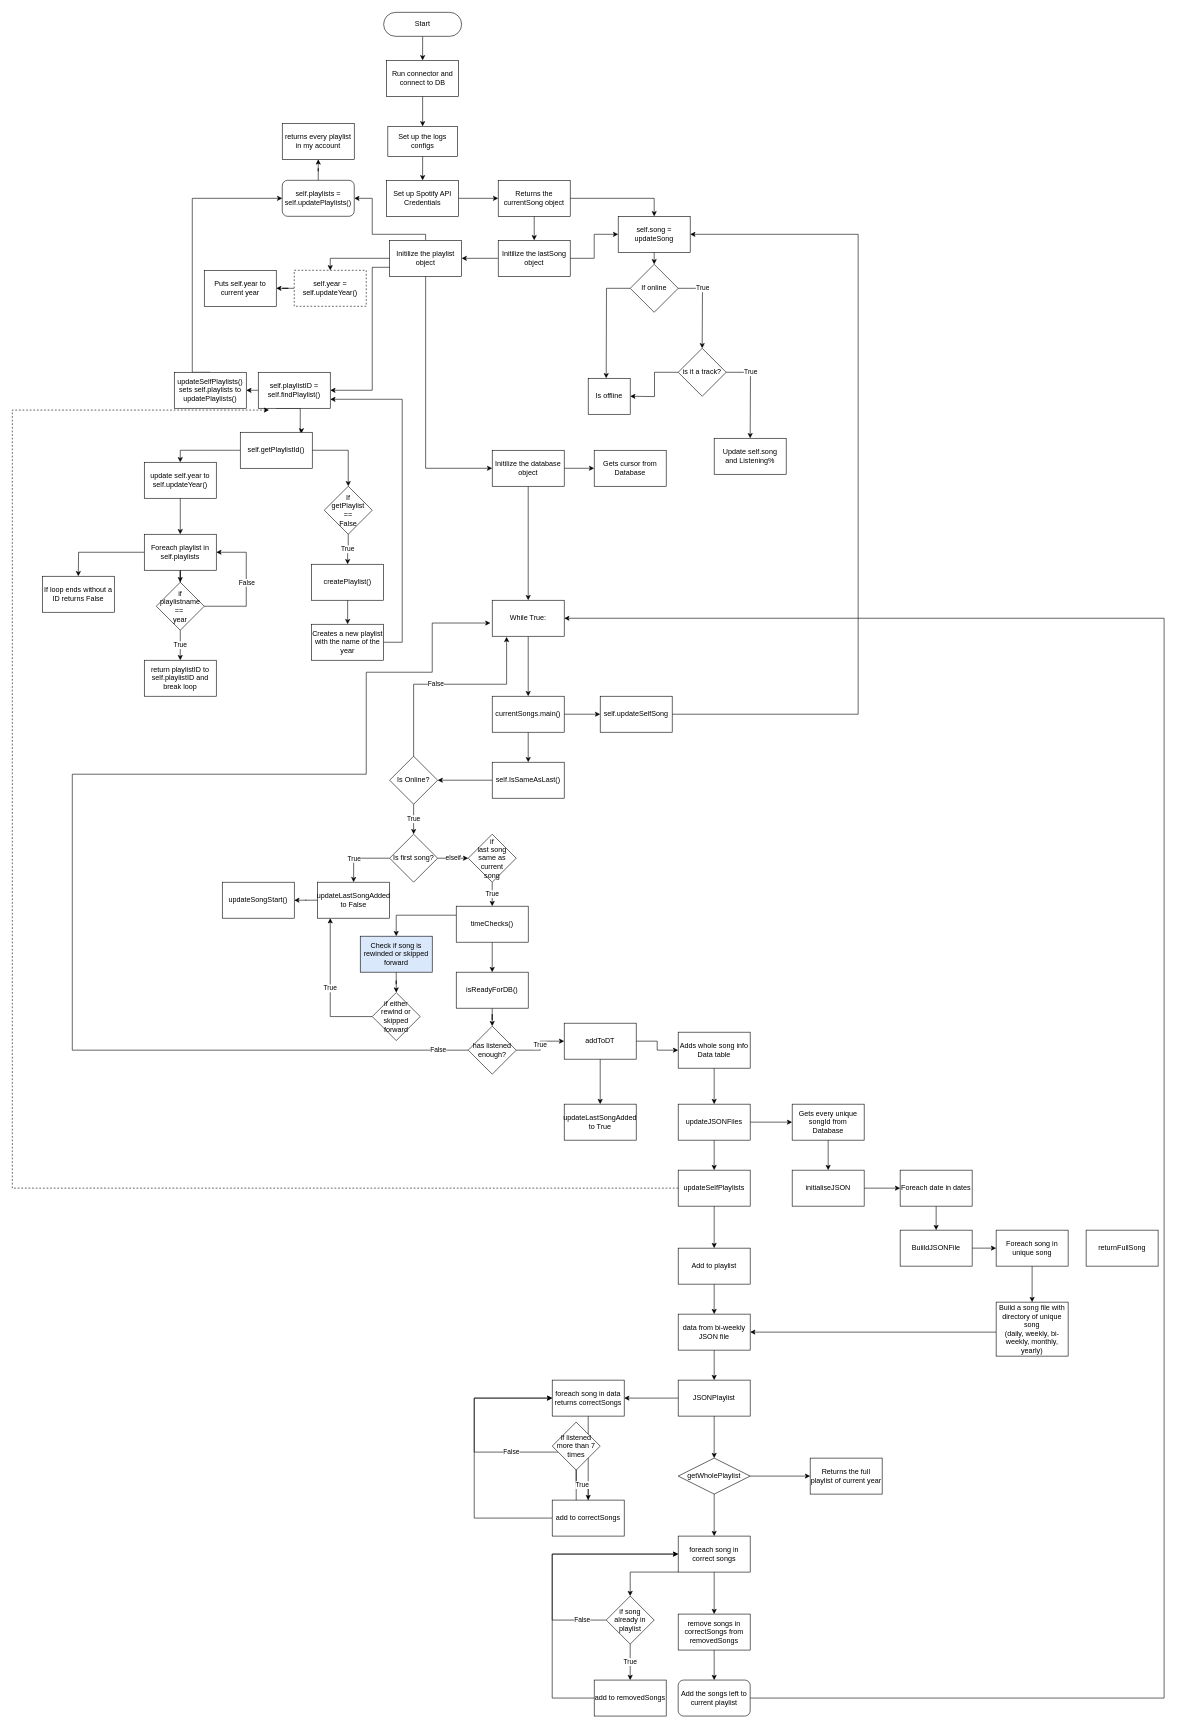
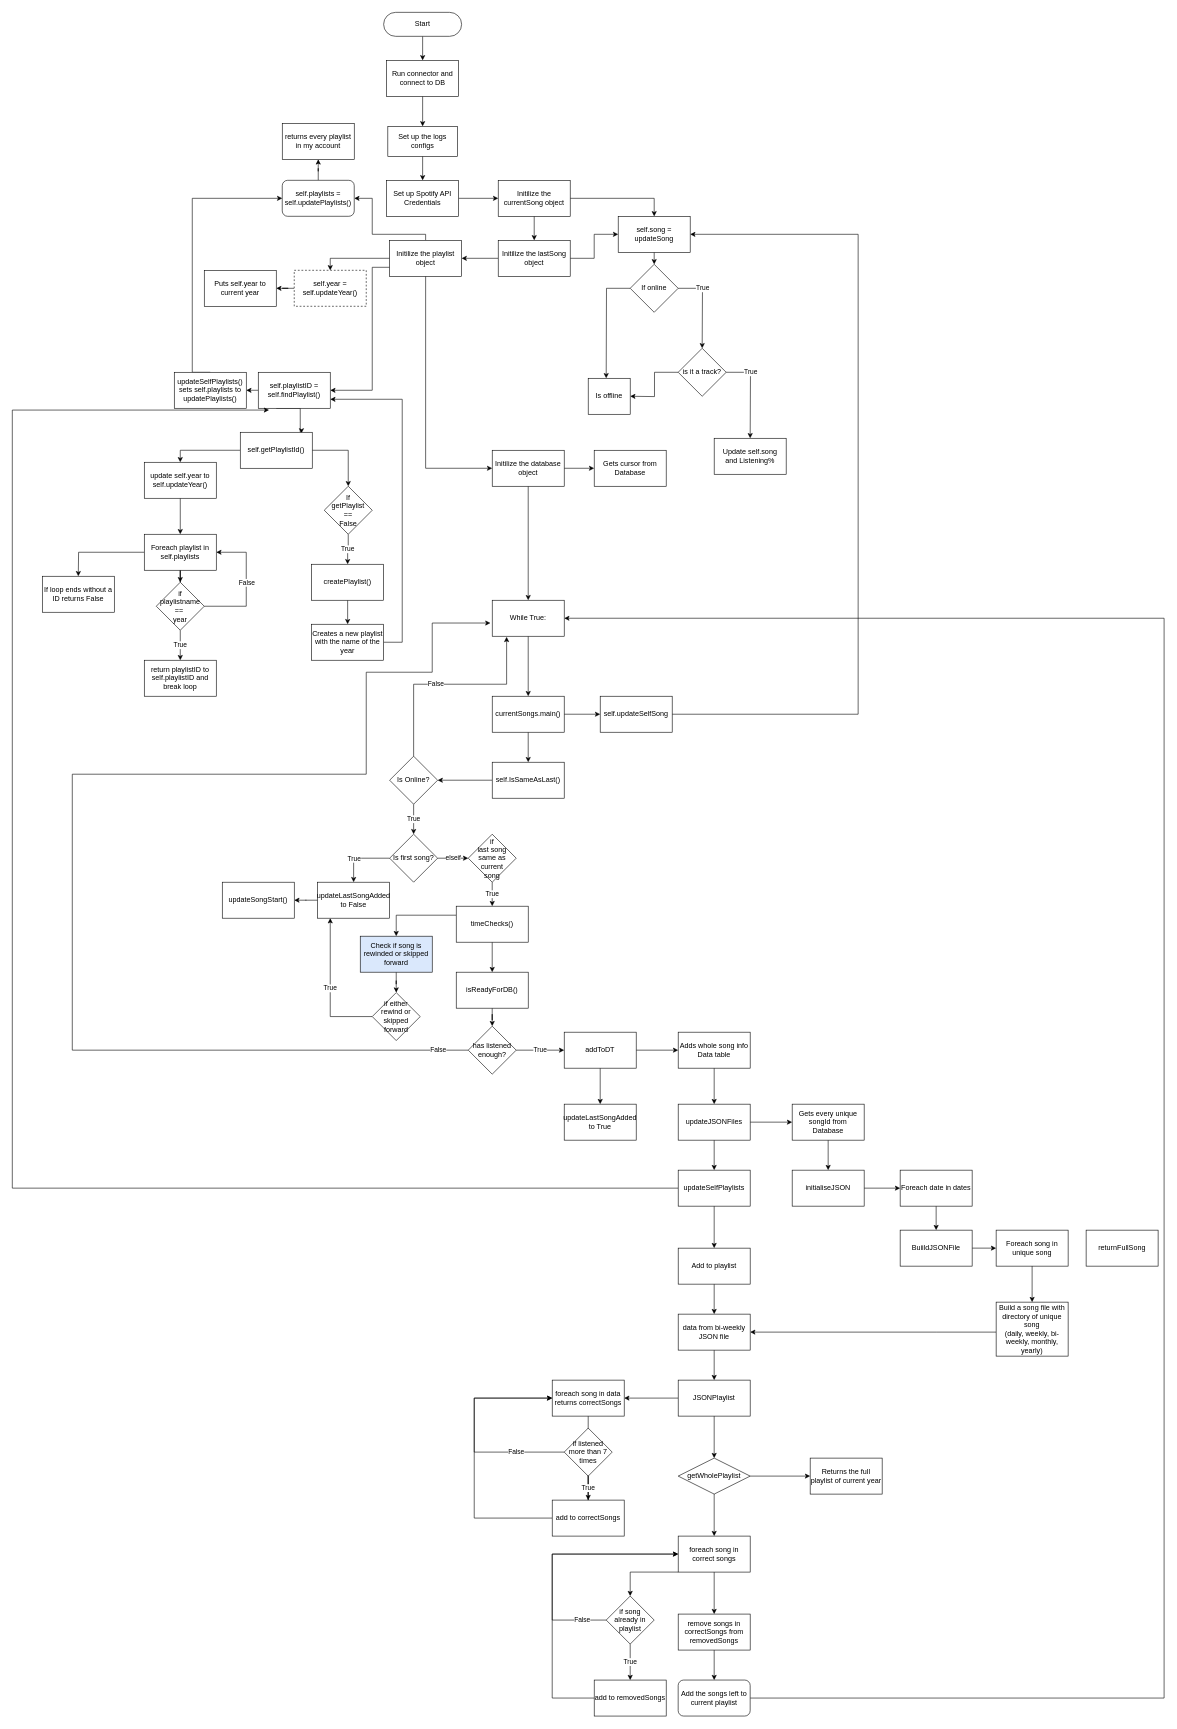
node "Returns the currentSong object": label "Returns the currentSong object" -> "Initilize the currentSong object"
edge "updateSelfPlaylists" -> "self.playlistID = self.findPlaylist()": style dashed -> solid
node "addToDT": moved (600, 1041) -> (600, 1050)
node "if listened more than 7 times": moved (576, 1446) -> (588, 1452)
